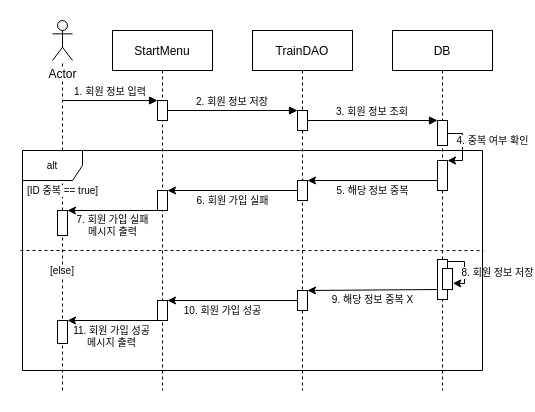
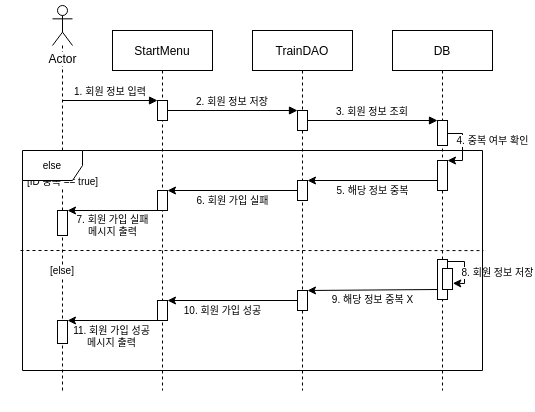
node "Actor": moved (63, 41) -> (63, 26)
node "alt": label "alt" -> "else"
